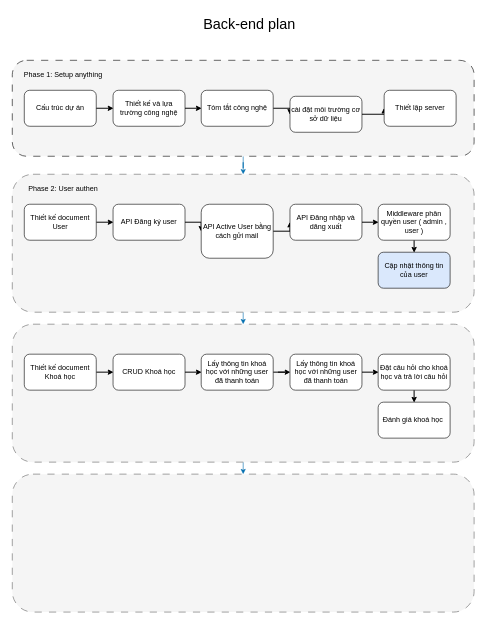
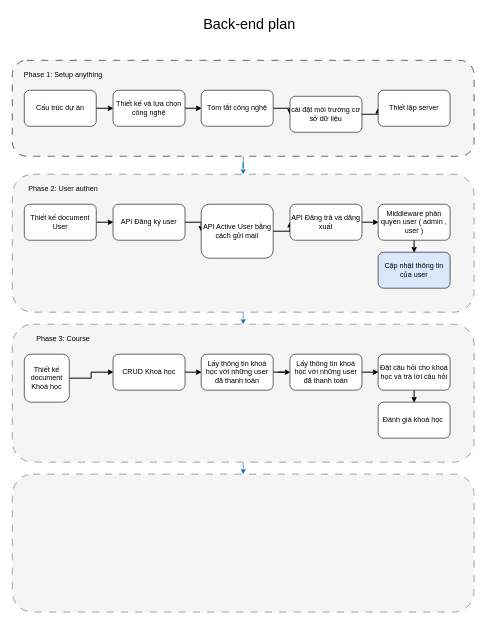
node "Thiết kế và lựa trường công nghệ": label "Thiết kế và lựa trường công nghệ" -> "Thiết kế và lựa chọn công nghệ"
node "Thiết lập server": moved (420, 108) -> (414, 108)
node "API Đăng nhập và dăng xuất": label "API Đăng nhập và dăng xuất" -> "API Đăng trả và dăng xuất"
node "Phase 3: Course": added
node "Thiết kế document Khoá học": size 72x36 -> 45x48
